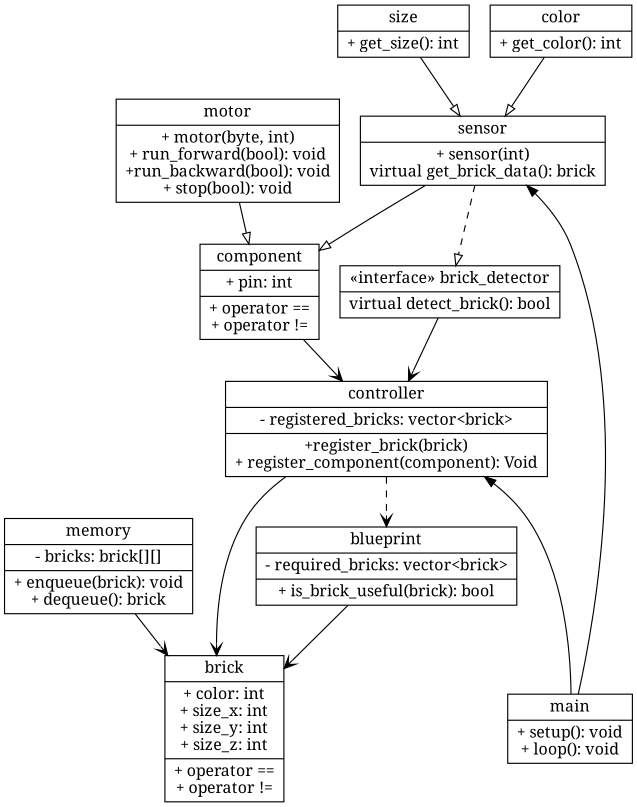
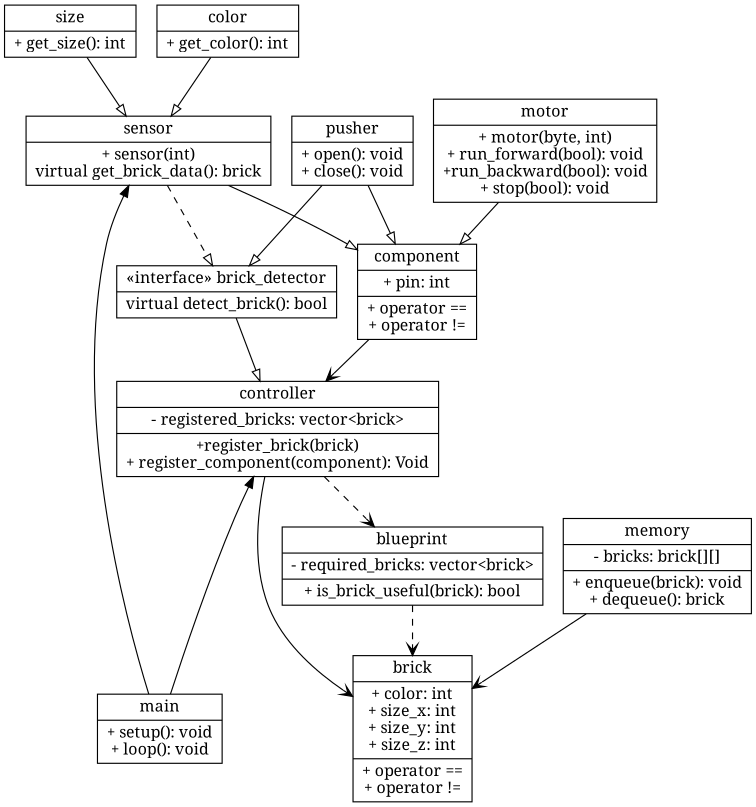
node "pusher": added
edge "«interface» brick_detector" -> "controller": arrowhead vee -> onormal
edge "blueprint" -> "brick": style solid -> dashed
